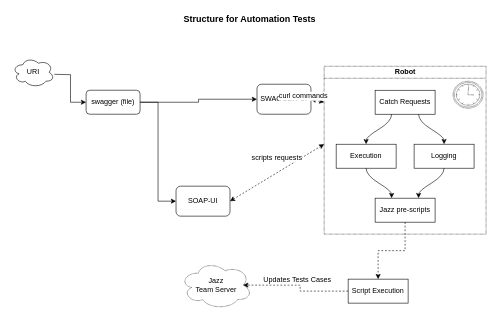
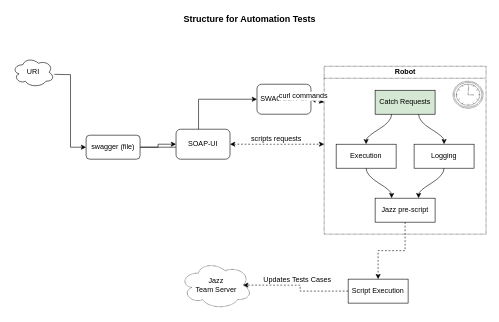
node "swagger (file)": moved (113, 102) -> (113, 147)
node "Catch Requests": fillcolor #ffffff -> #d5e8d4
node "SOAP-UI": moved (203, 201) -> (203, 144)
node "Jazz pre-scripts": label "Jazz pre-scripts" -> "Jazz pre-script"
